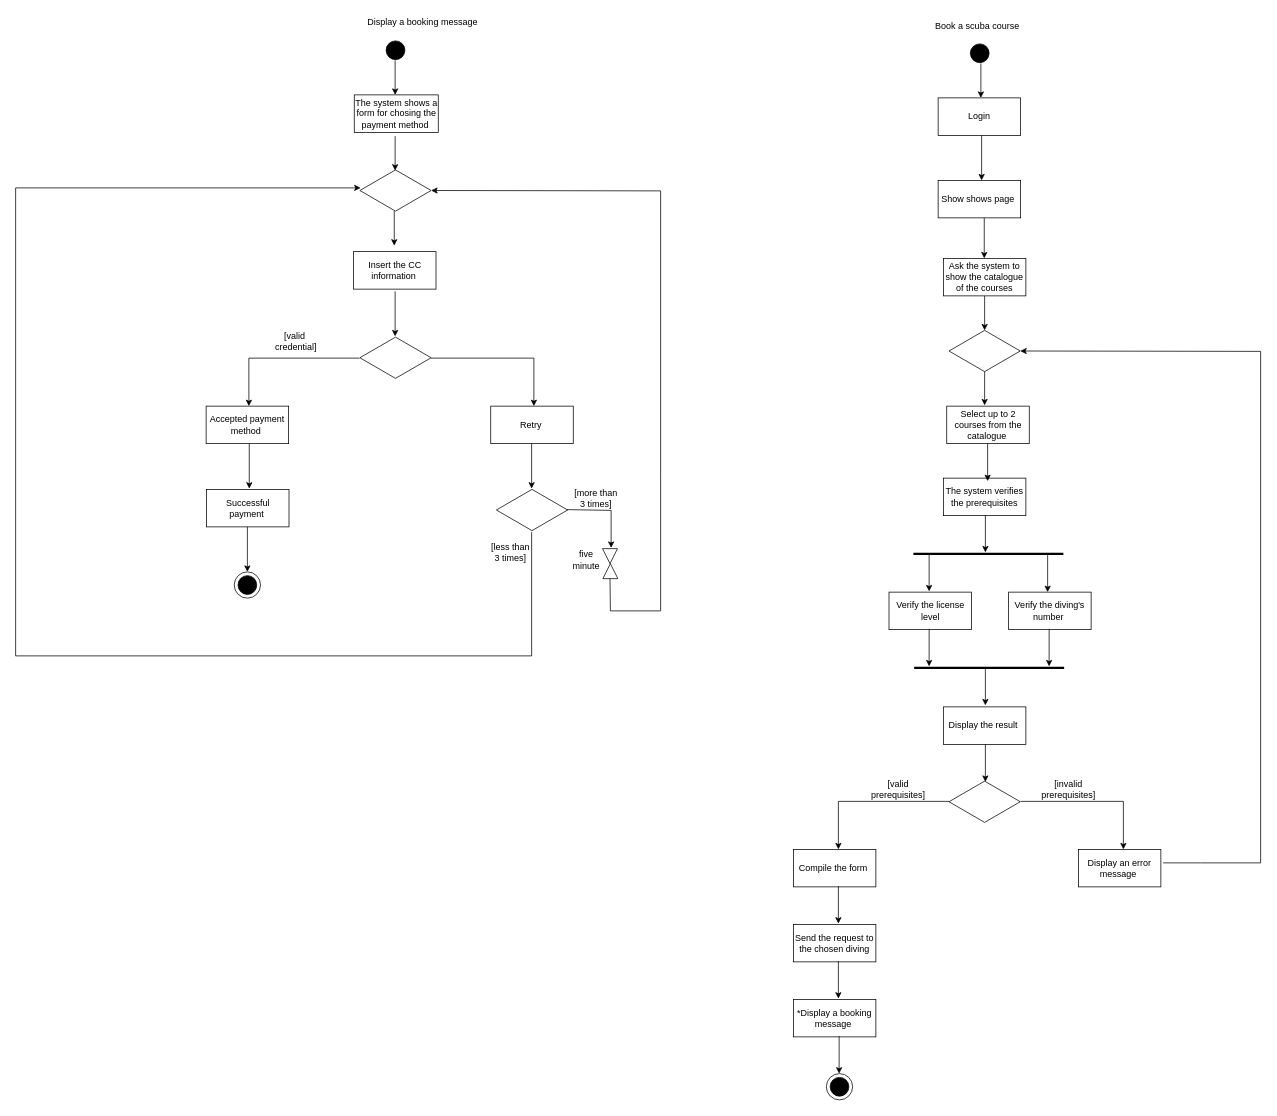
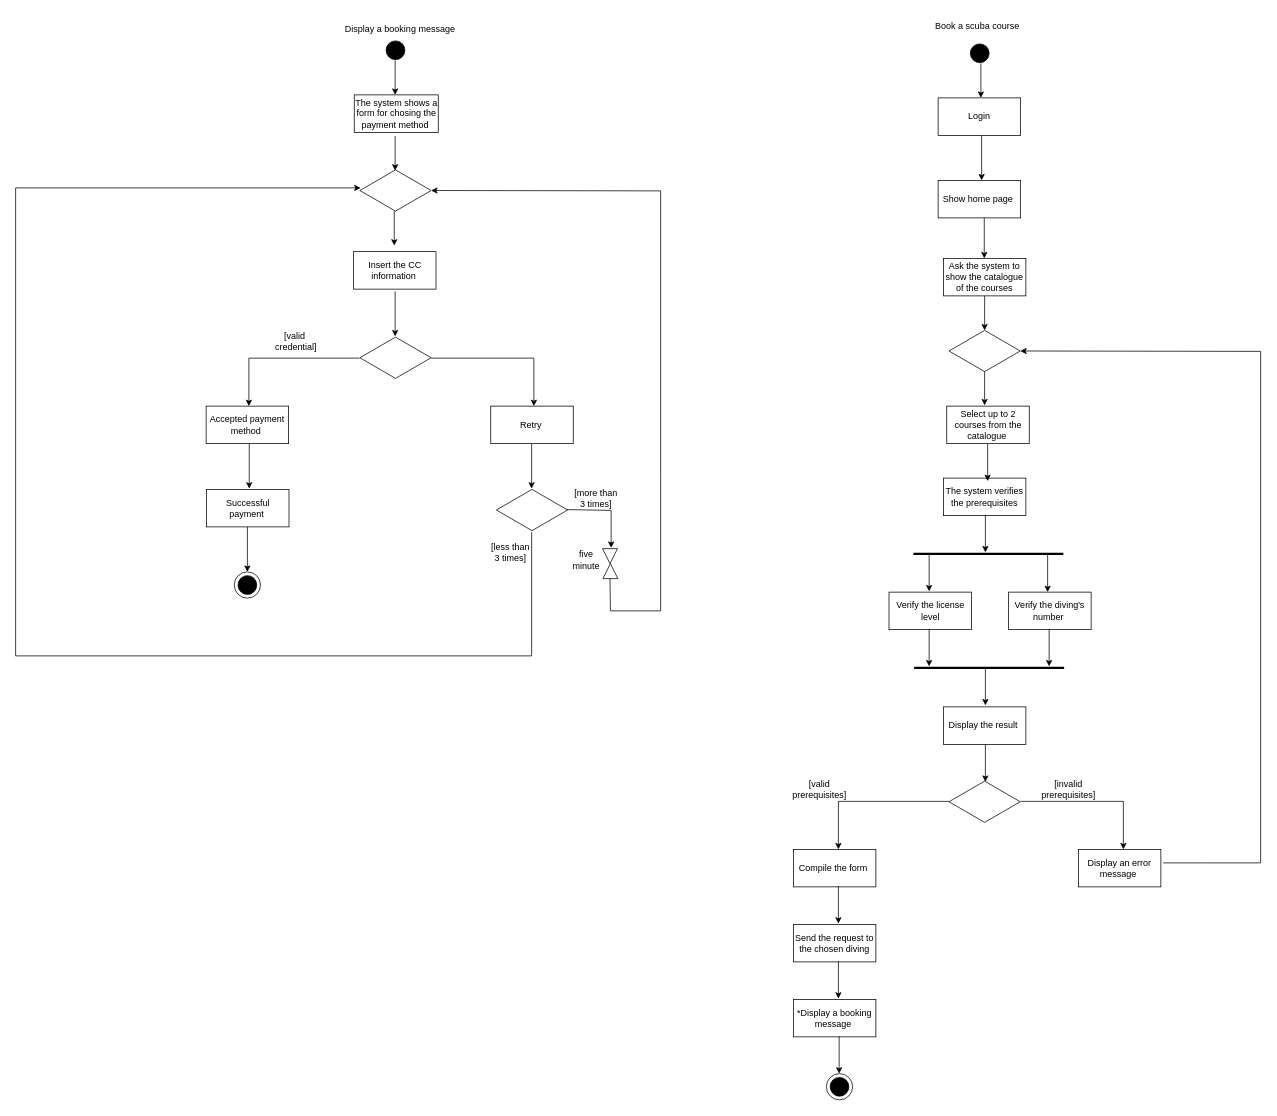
node "Display a booking message": moved (423, 22) -> (401, 30)
node "Show shows page": label "Show shows page" -> "Show home page"
node "[valid prerequisites]": moved (898, 789) -> (819, 789)
